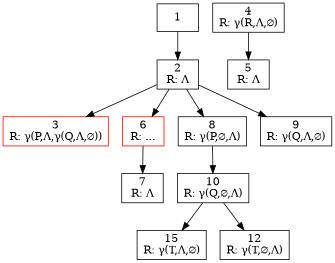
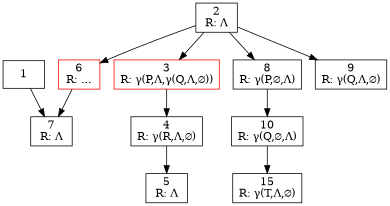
edge "1" -> "2 R: Λ": now "1" -> "7 R: Λ"
edge "3 R: γ(P,Λ,γ(Q,Λ,∅))" -> "4 R: γ(R,Λ,∅)": added
node "12 R: γ(T,∅,Λ)": removed
